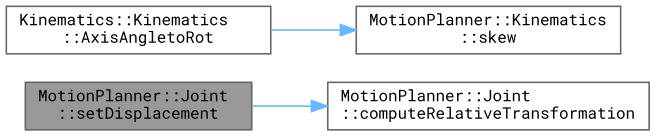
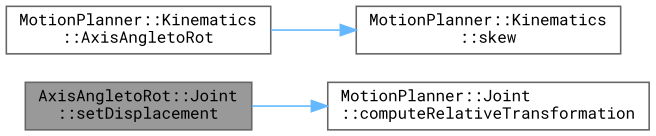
node "Kinematics::Kinematics ::AxisAngletoRot": label "Kinematics::Kinematics ::AxisAngletoRot" -> "MotionPlanner::Kinematics ::AxisAngletoRot"
node "MotionPlanner::Joint ::setDisplacement": label "MotionPlanner::Joint ::setDisplacement" -> "AxisAngletoRot::Joint ::setDisplacement"
